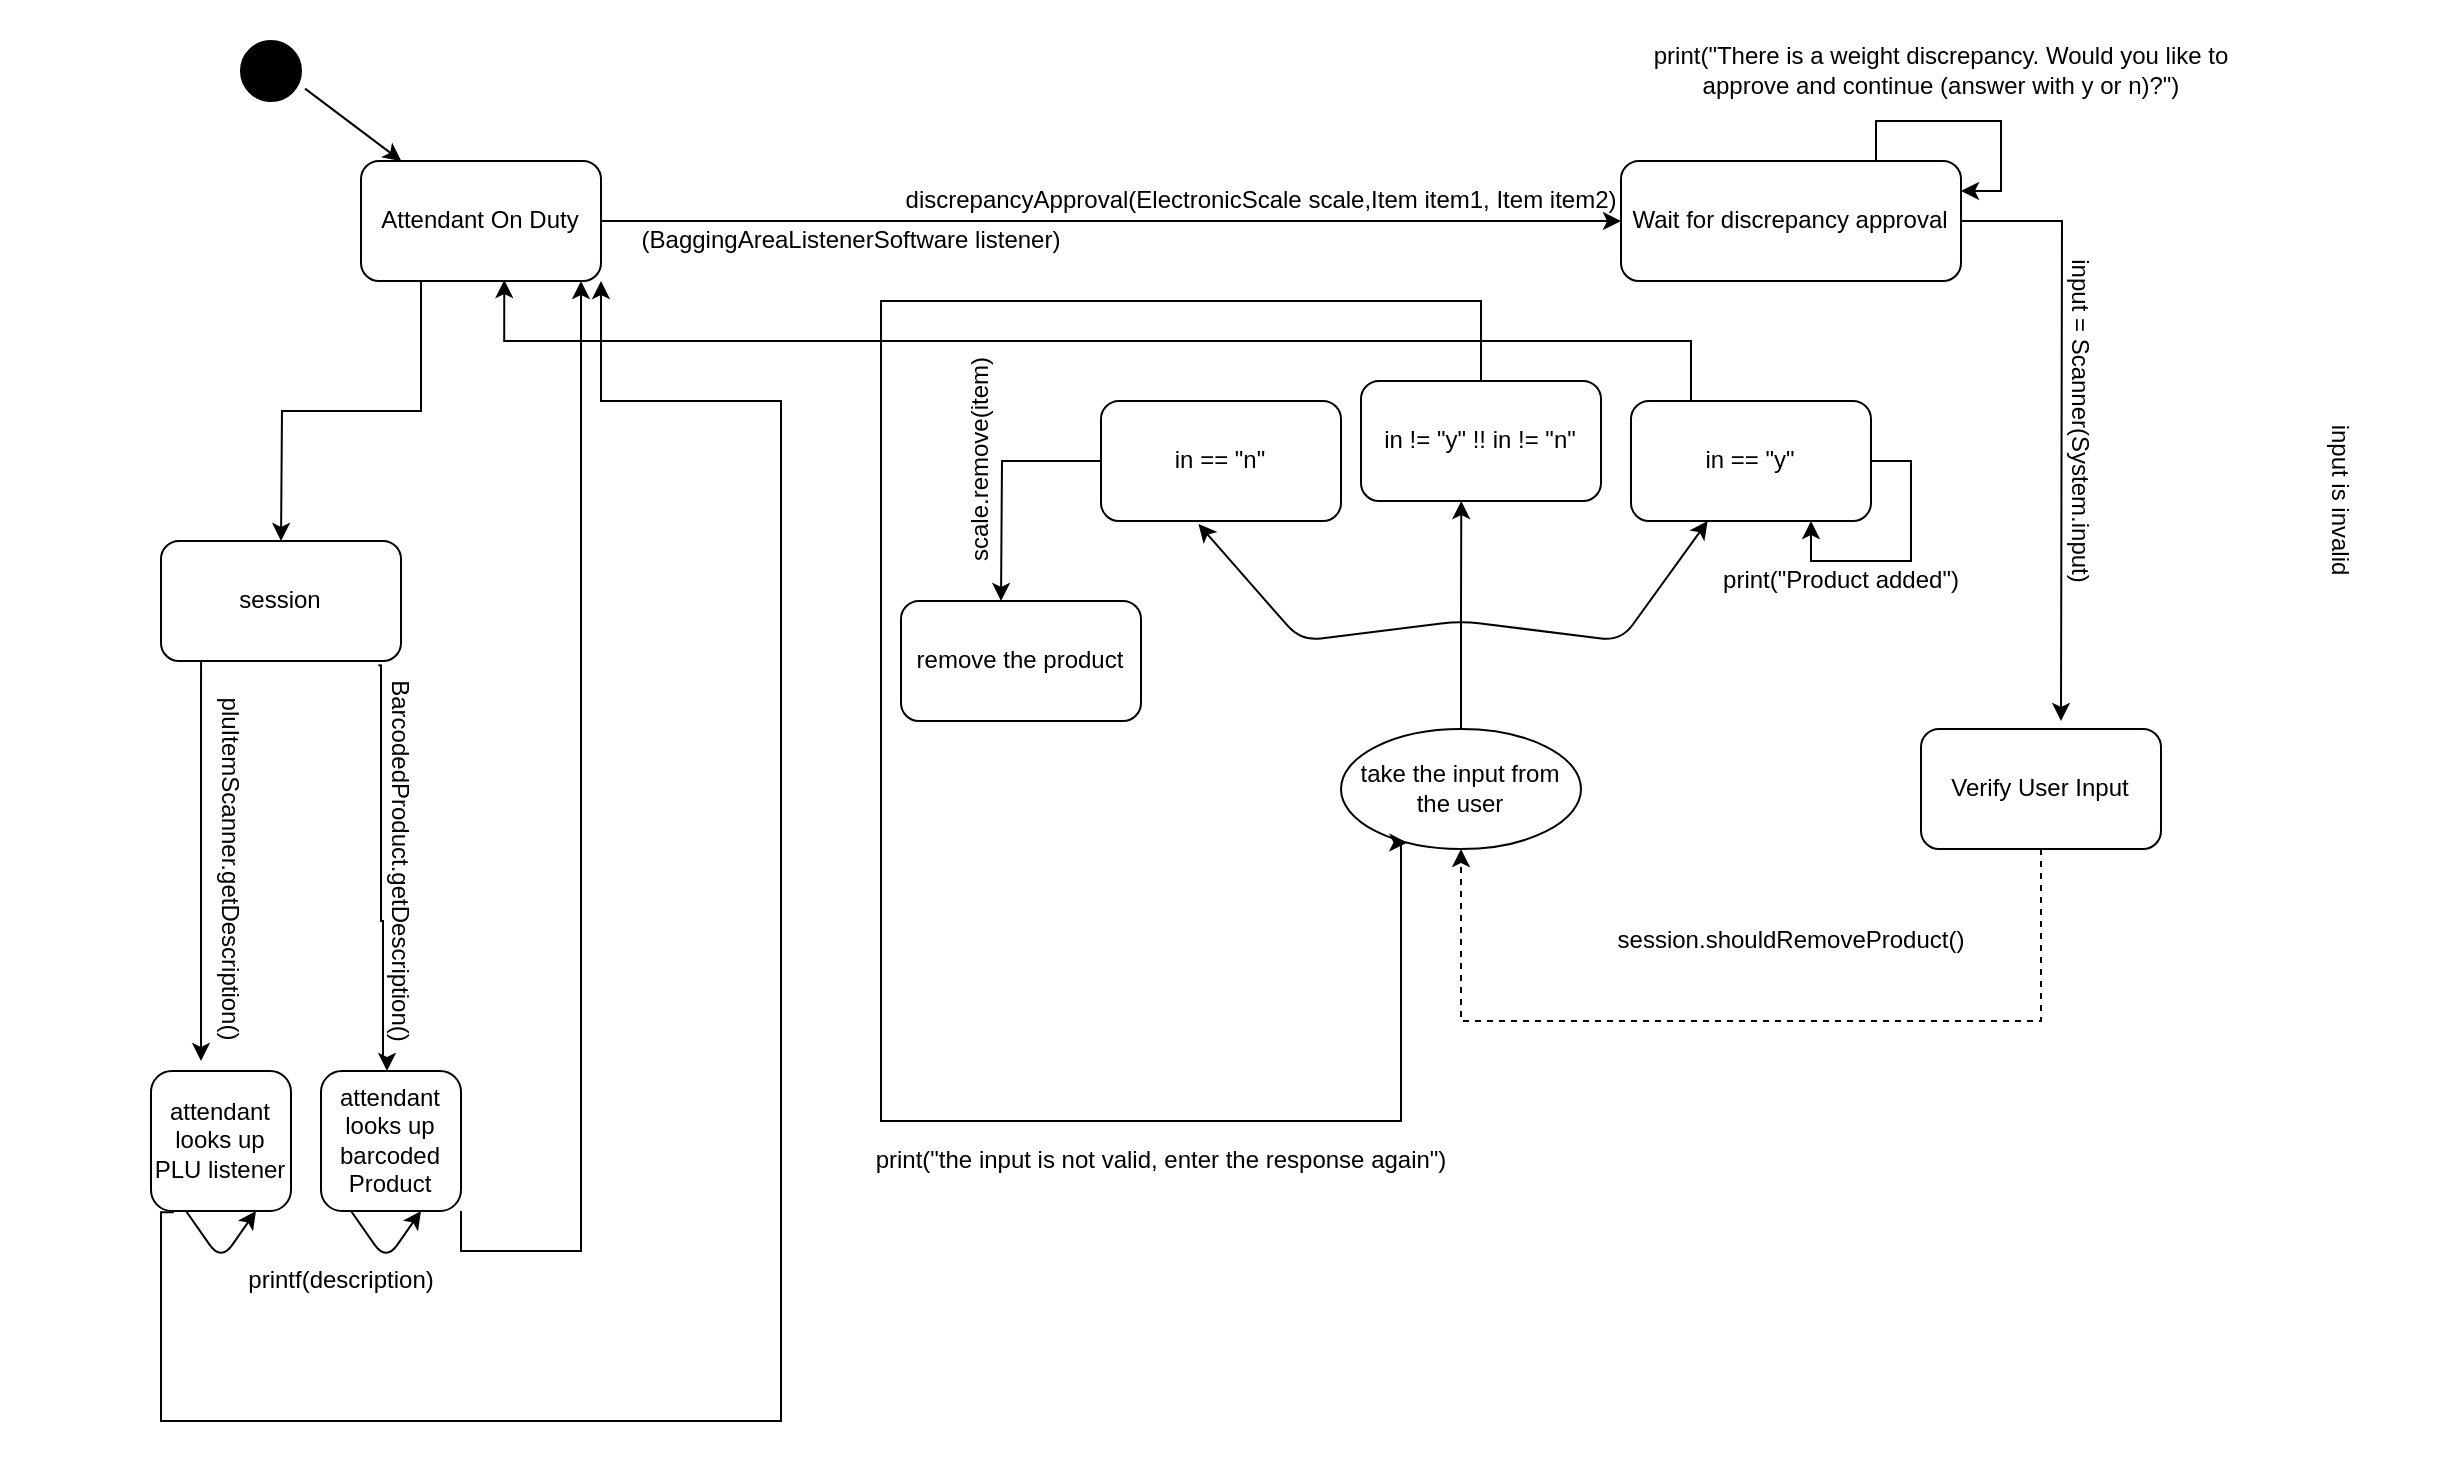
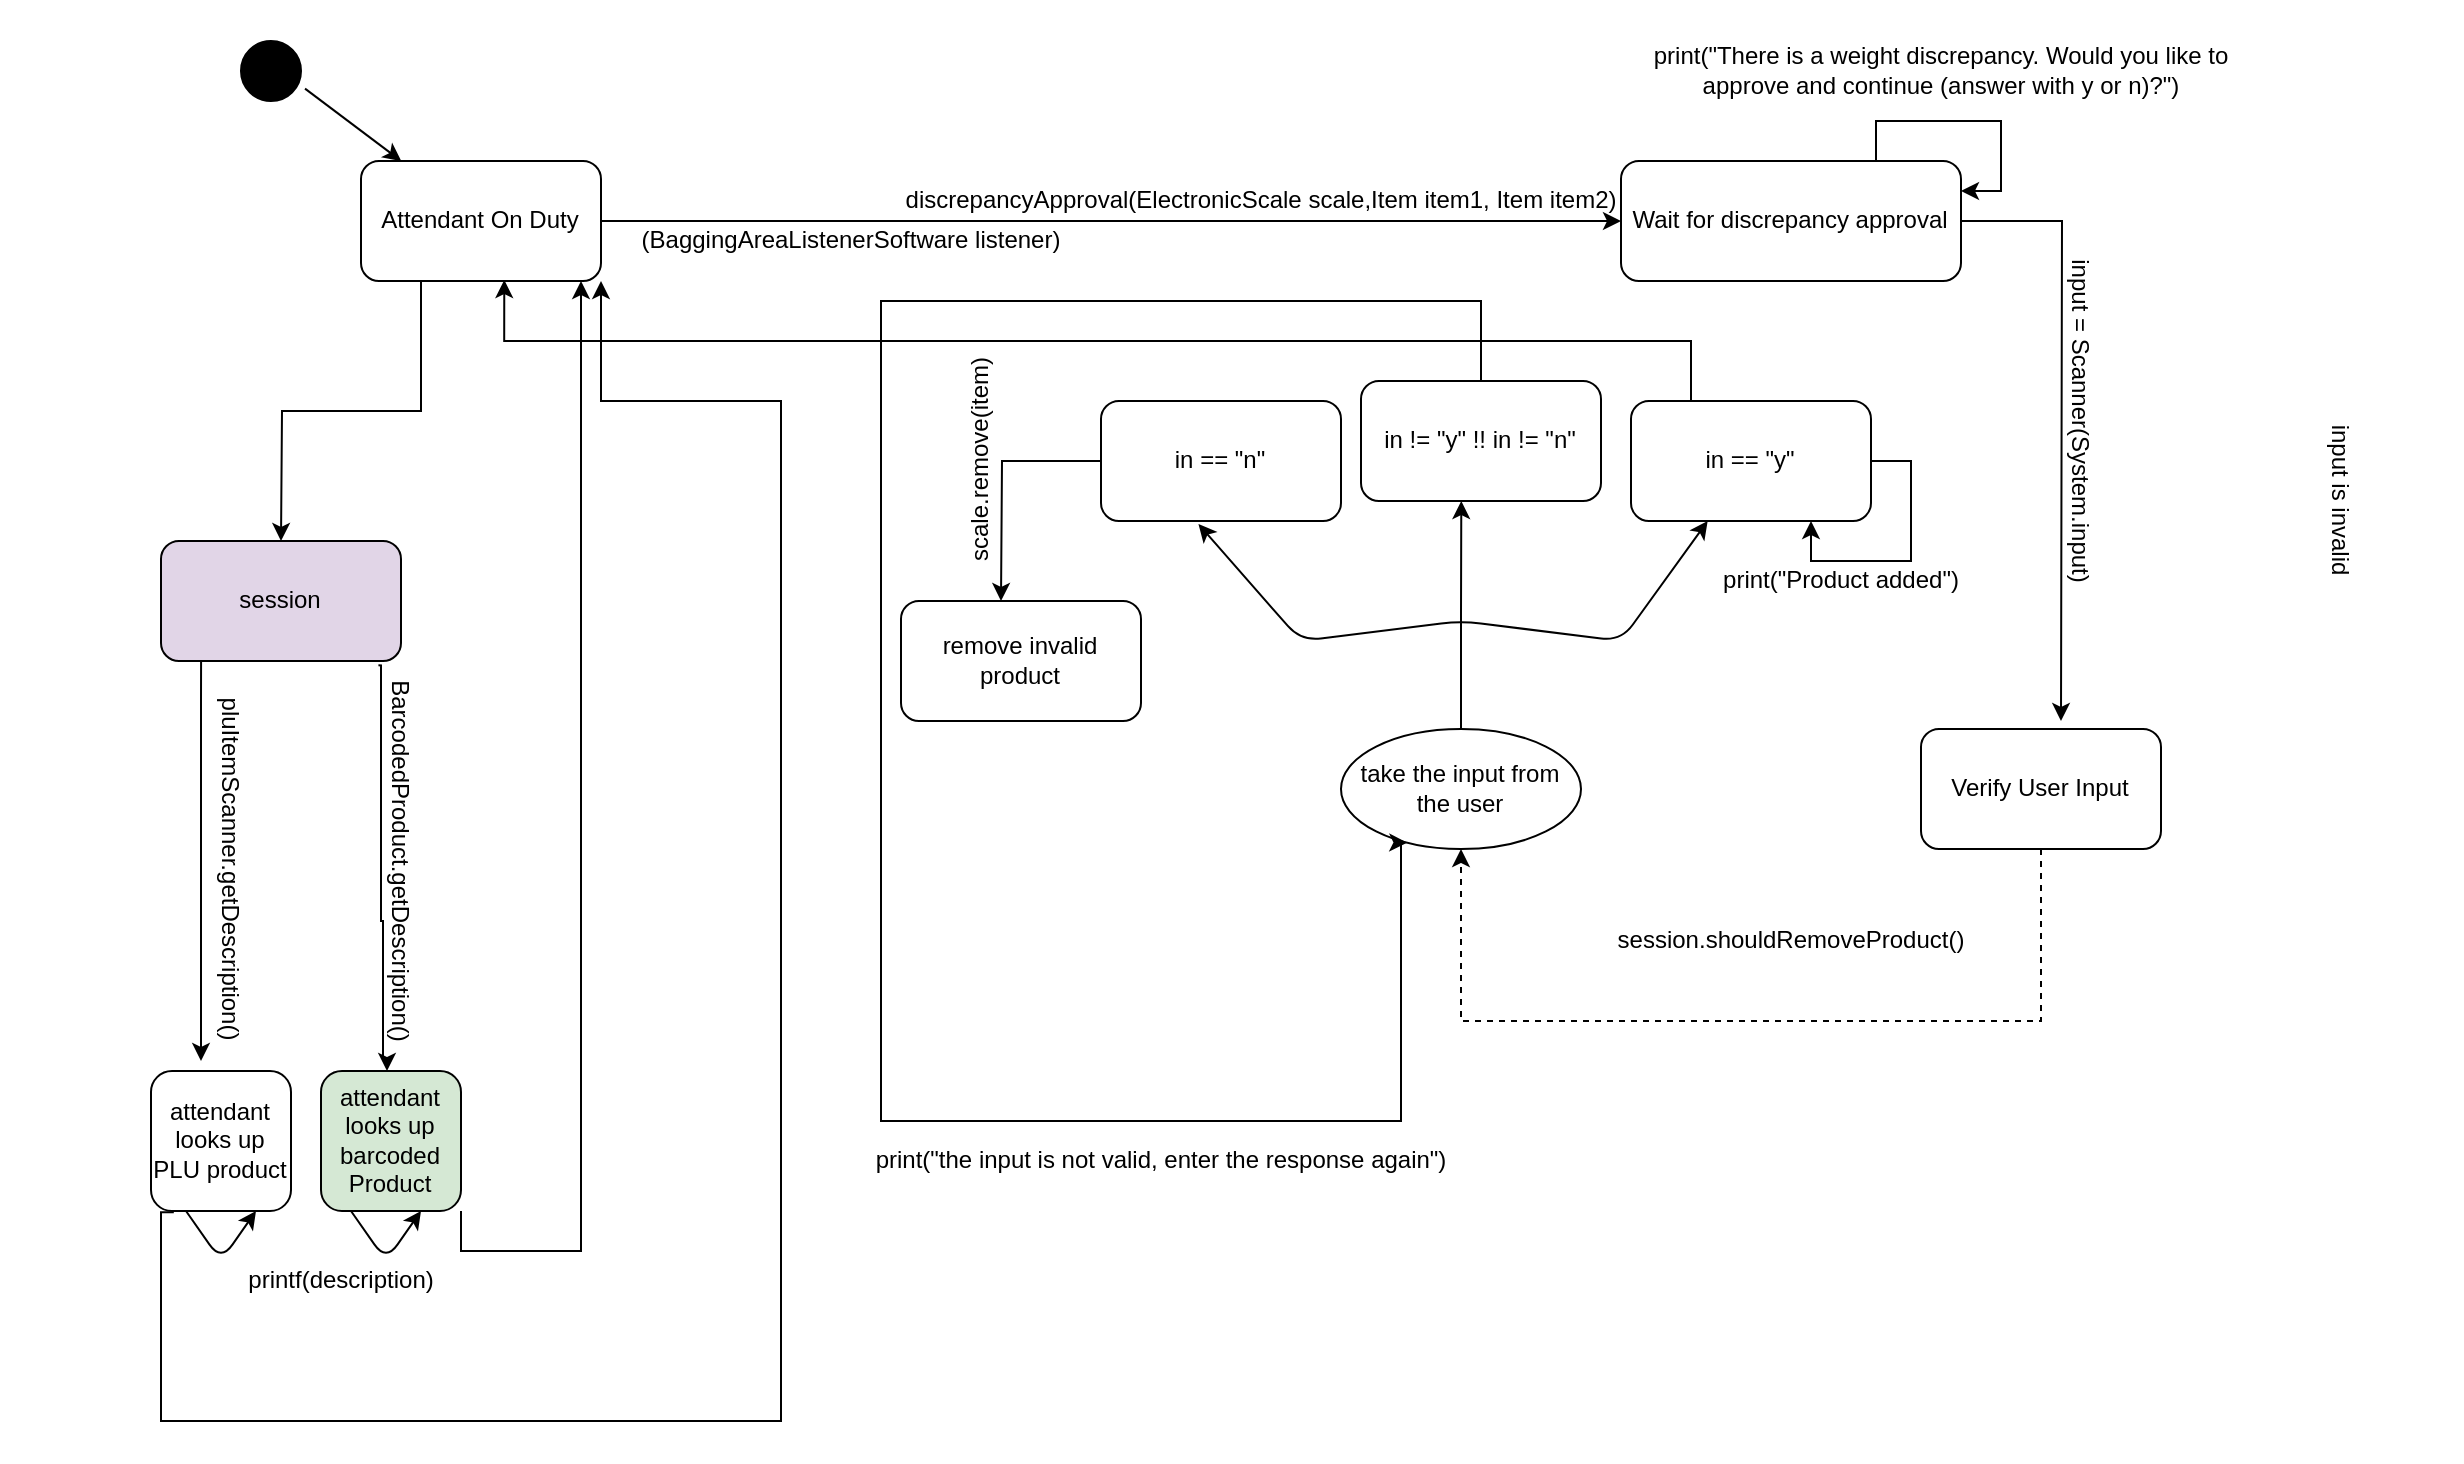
node "session": fillcolor #ffffff -> #e1d5e7
node "remove the product": label "remove the product" -> "remove invalid product"
node "attendant looks up PLU listener": label "attendant looks up PLU listener" -> "attendant looks up PLU product"
node "attendant looks up barcoded Product": fillcolor #ffffff -> #d5e8d4
